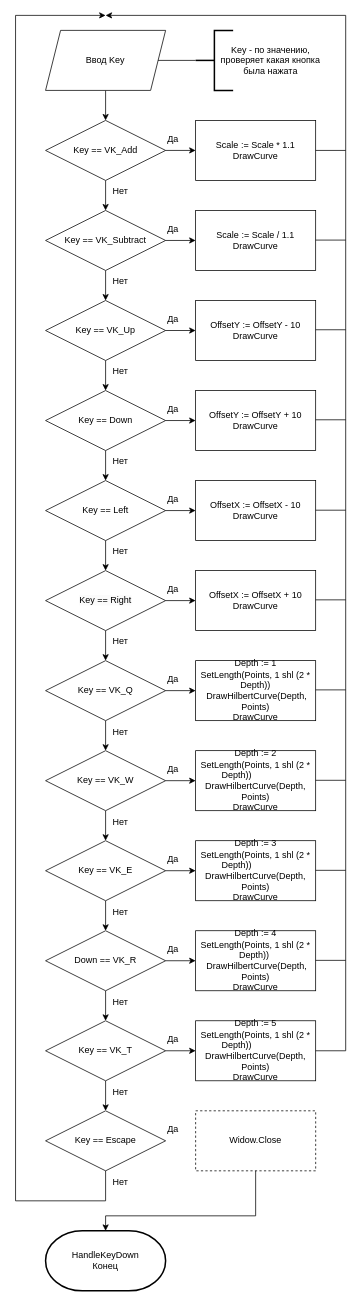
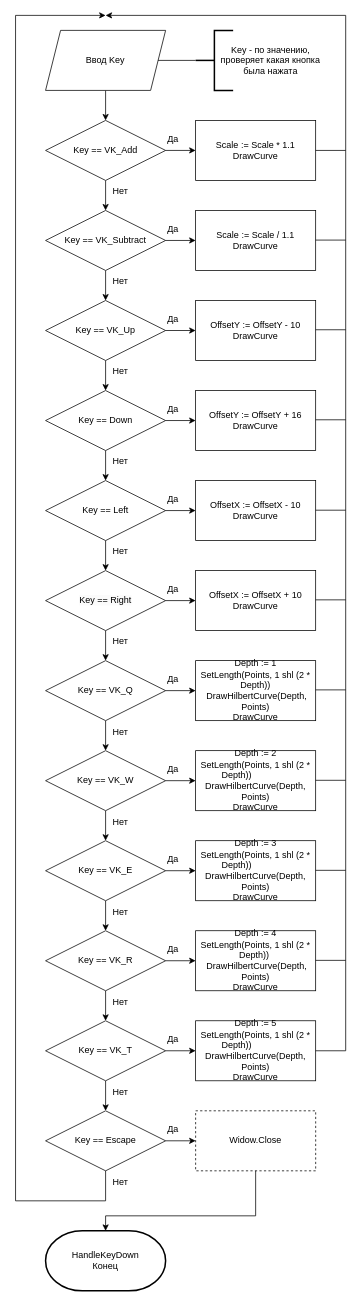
node "OffsetY := OffsetY + 10 DrawCurve": label "OffsetY := OffsetY + 10 DrawCurve" -> "OffsetY := OffsetY + 16 DrawCurve"
node "Down == VK_R": label "Down == VK_R" -> "Key == VK_R"
edge "Key == Escape" -> "Widow.Close": added
